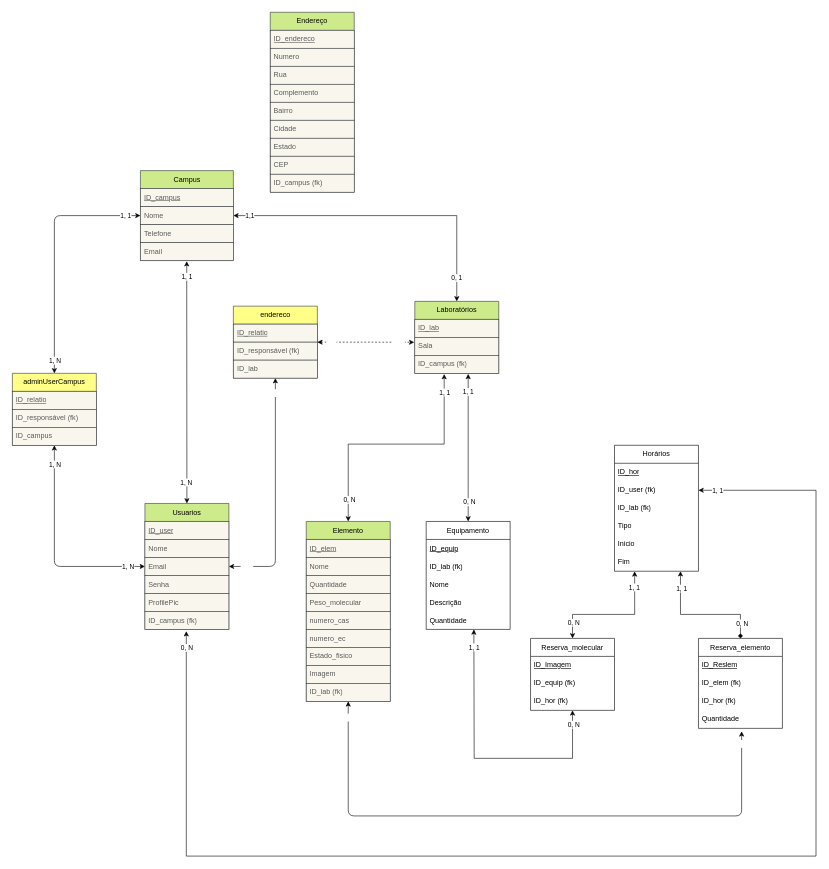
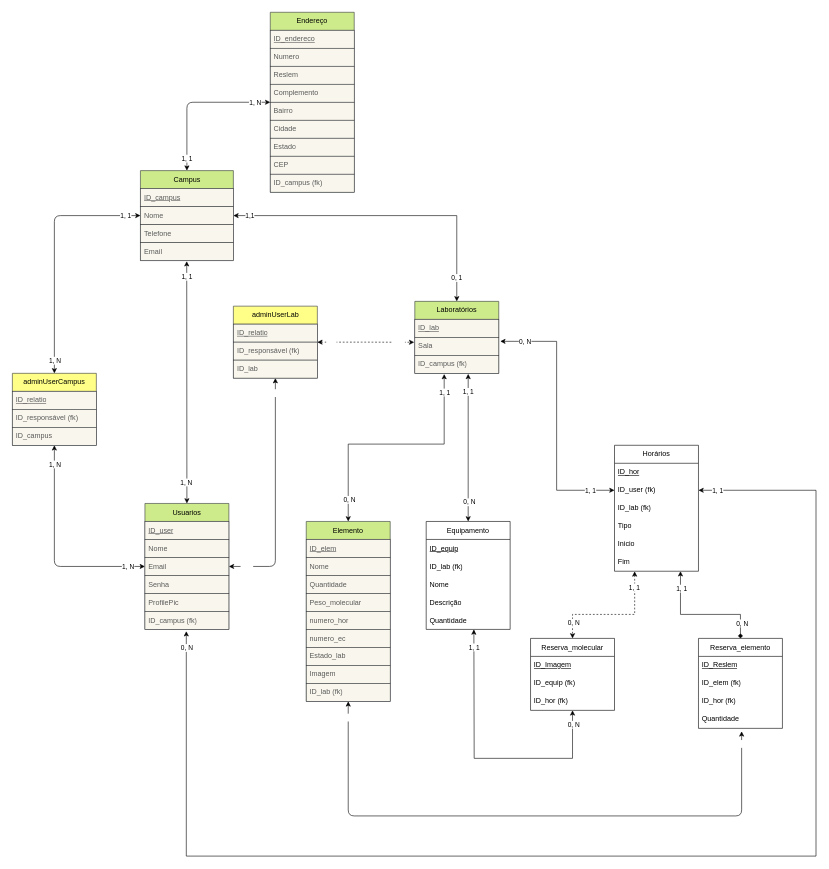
node "Rua": label "Rua" -> "Reslem"
edge "Endereço" -- "Campus": added, labels "1, N", "1, 1"
node "endereco": label "endereco" -> "adminUserLab"
edge "Sala" -- "ID_user (fk)": added, labels "0, N", "1, 1"
edge "Fim" -- "Reserva_molecular": style solid -> dashed
node "numero_cas": label "numero_cas" -> "numero_hor"
node "Estado_fisico": label "Estado_fisico" -> "Estado_lab"
